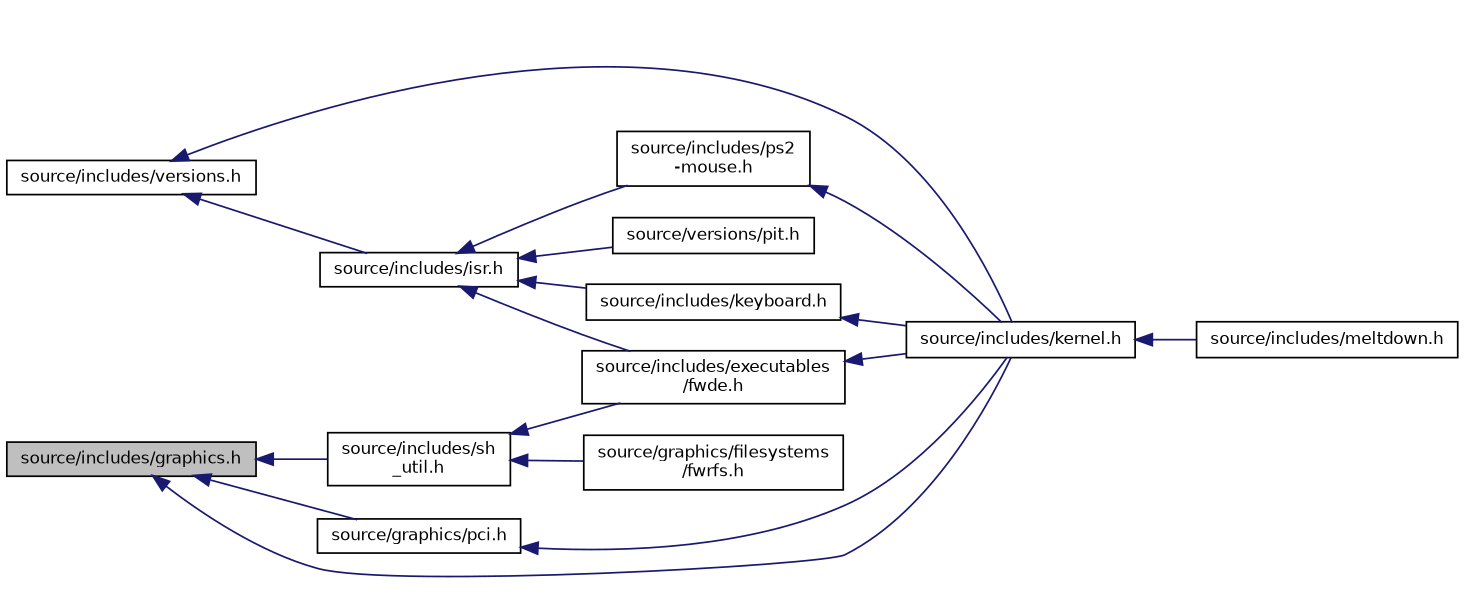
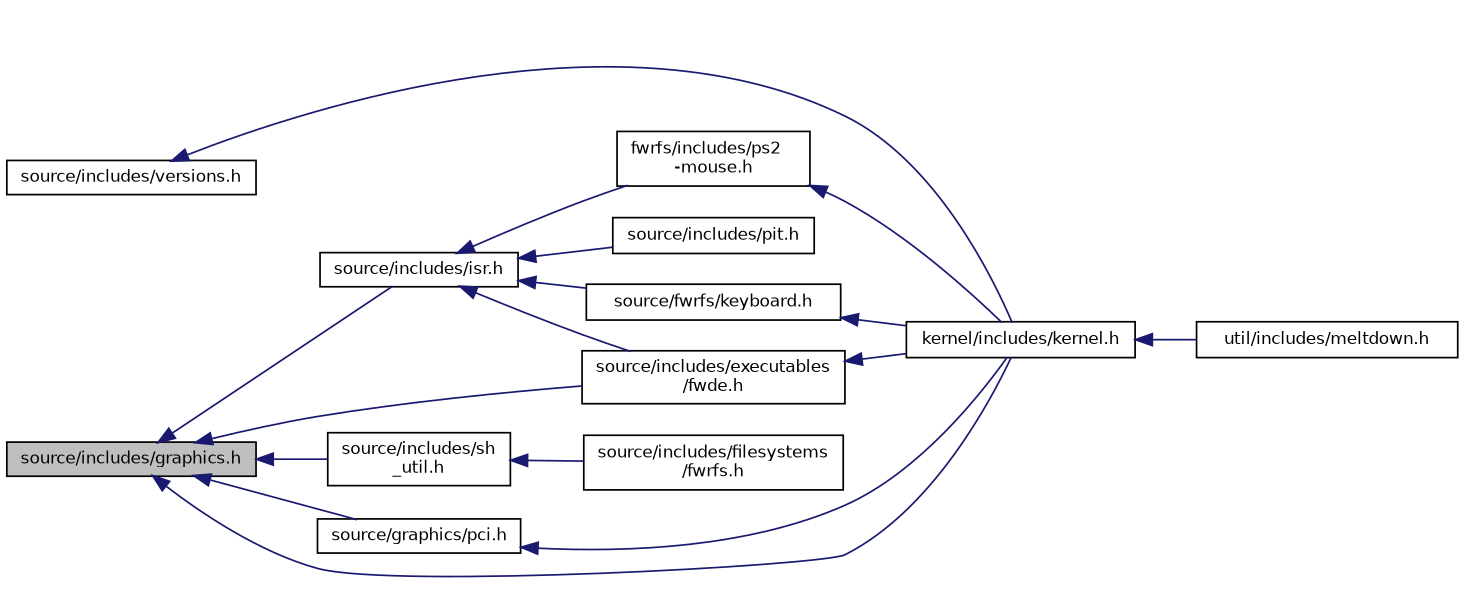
node "source/includes/ps2 -mouse.h": label "source/includes/ps2 -mouse.h" -> "fwrfs/includes/ps2 -mouse.h"
edge "source/includes/isr.h" -> "source/includes/versions.h": now "source/includes/isr.h" -> "source/includes/graphics.h"
node "source/versions/pit.h": label "source/versions/pit.h" -> "source/includes/pit.h"
node "source/includes/keyboard.h": label "source/includes/keyboard.h" -> "source/fwrfs/keyboard.h"
node "source/includes/kernel.h": label "source/includes/kernel.h" -> "kernel/includes/kernel.h"
node "source/includes/meltdown.h": label "source/includes/meltdown.h" -> "util/includes/meltdown.h"
edge "source/includes/executables /fwde.h" -> "source/includes/sh _util.h": now "source/includes/executables /fwde.h" -> "source/includes/graphics.h"
node "source/graphics/filesystems /fwrfs.h": label "source/graphics/filesystems /fwrfs.h" -> "source/includes/filesystems /fwrfs.h"
